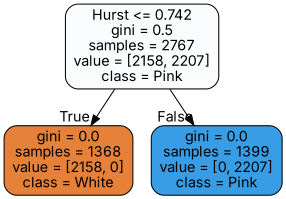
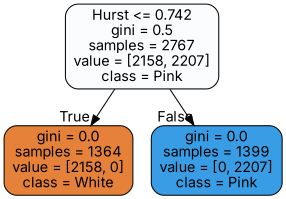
node "gini = 0.0 samples = 1368 value = [2158, 0] class = White": label "gini = 0.0 samples = 1368 value = [2158, 0] class = White" -> "gini = 0.0 samples = 1364 value = [2158, 0] class = White"
